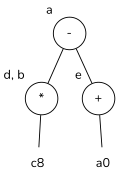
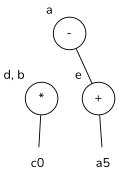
edge "- a" -- "* d, b": removed
node "c8": label "c8" -> "c0"
node "a0": label "a0" -> "a5"
